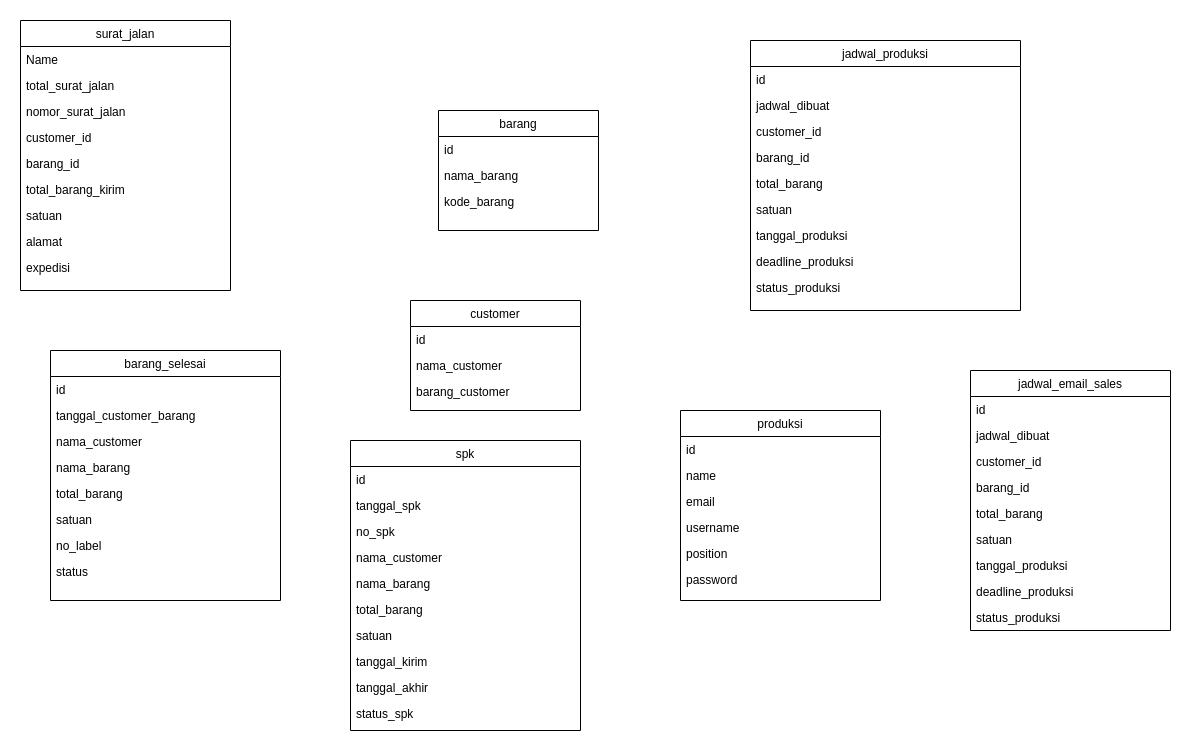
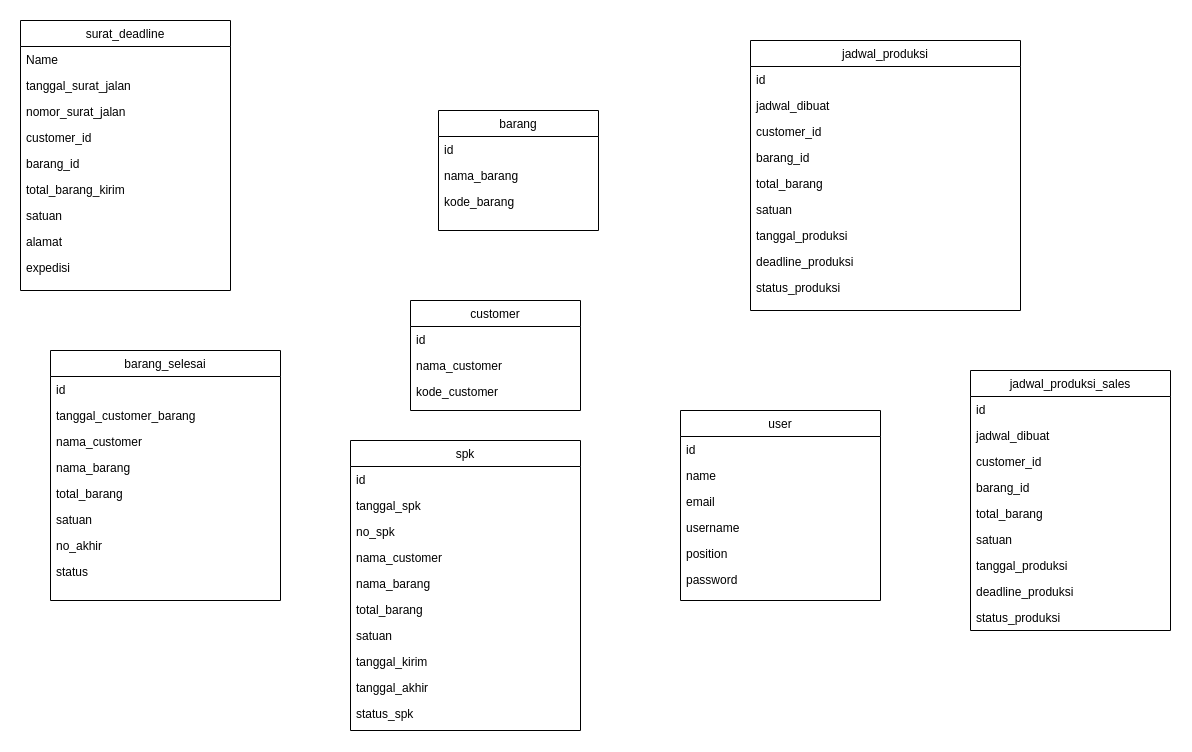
node "surat_jalan": label "surat_jalan" -> "surat_deadline"
node "total_surat_jalan": label "total_surat_jalan" -> "tanggal_surat_jalan"
node "jadwal_email_sales": label "jadwal_email_sales" -> "jadwal_produksi_sales"
node "barang_customer": label "barang_customer" -> "kode_customer"
node "produksi": label "produksi" -> "user"
node "no_label": label "no_label" -> "no_akhir"
